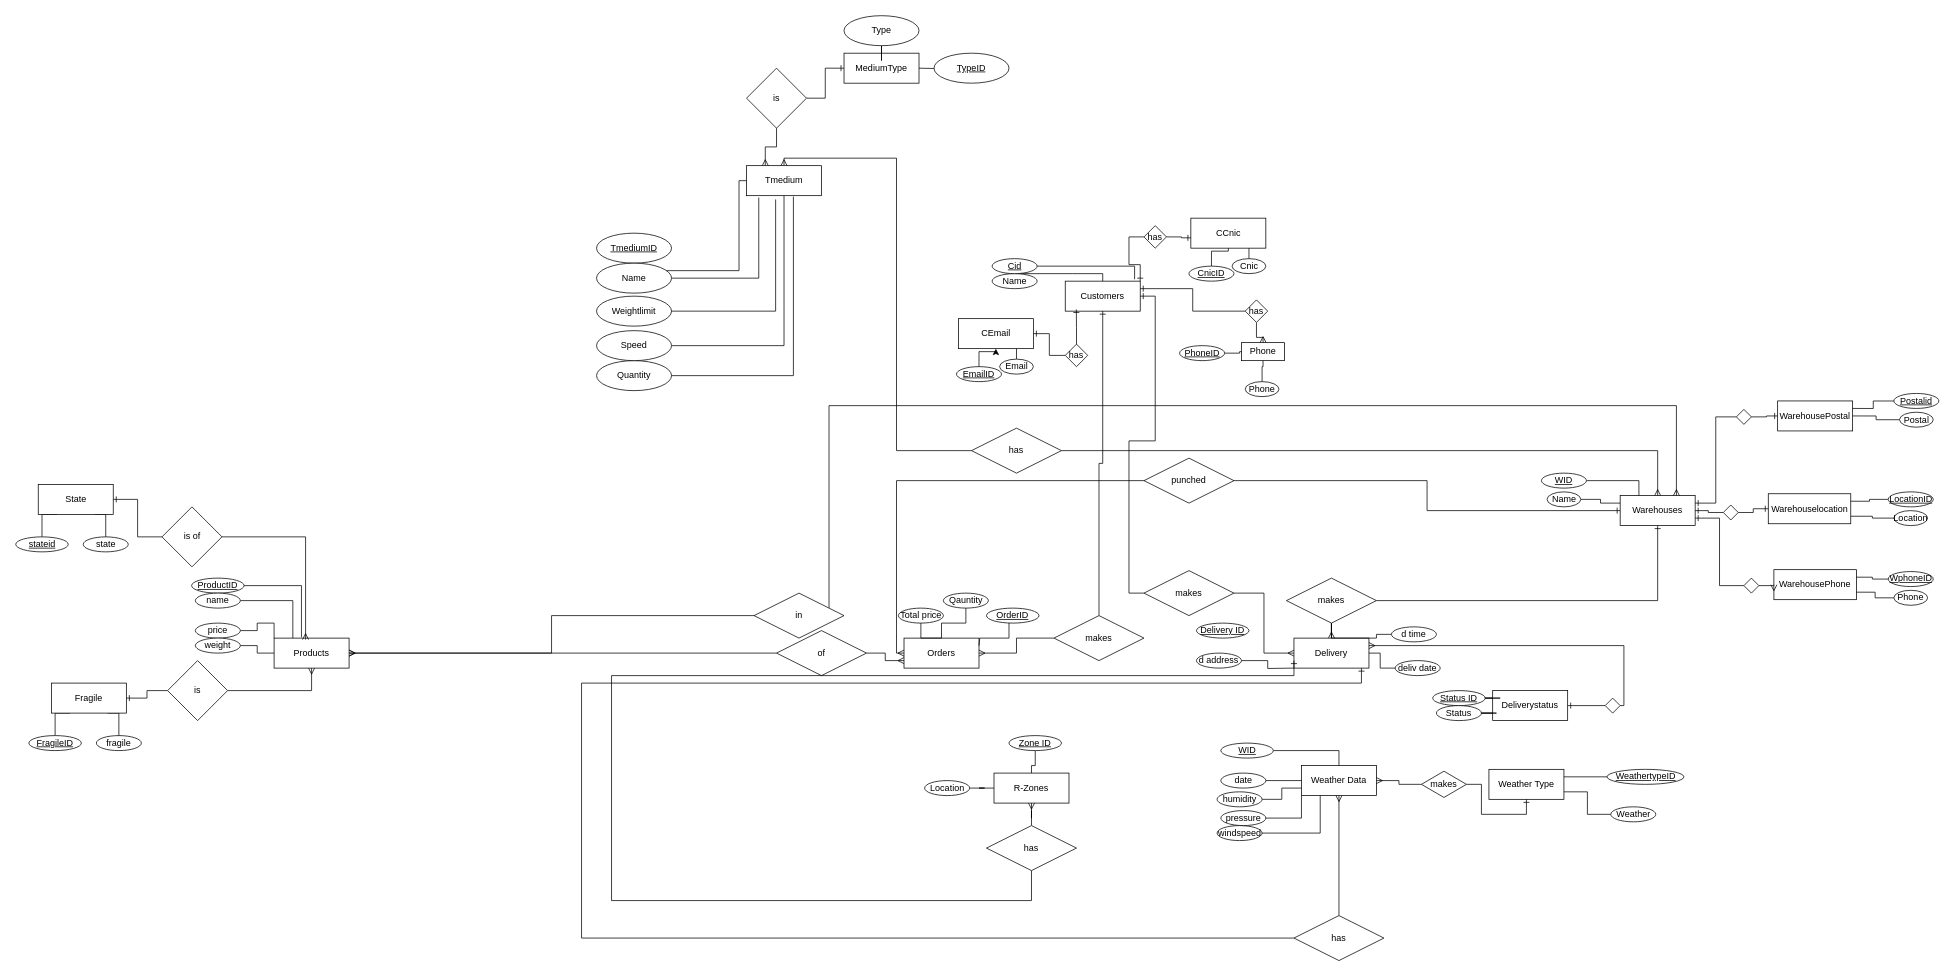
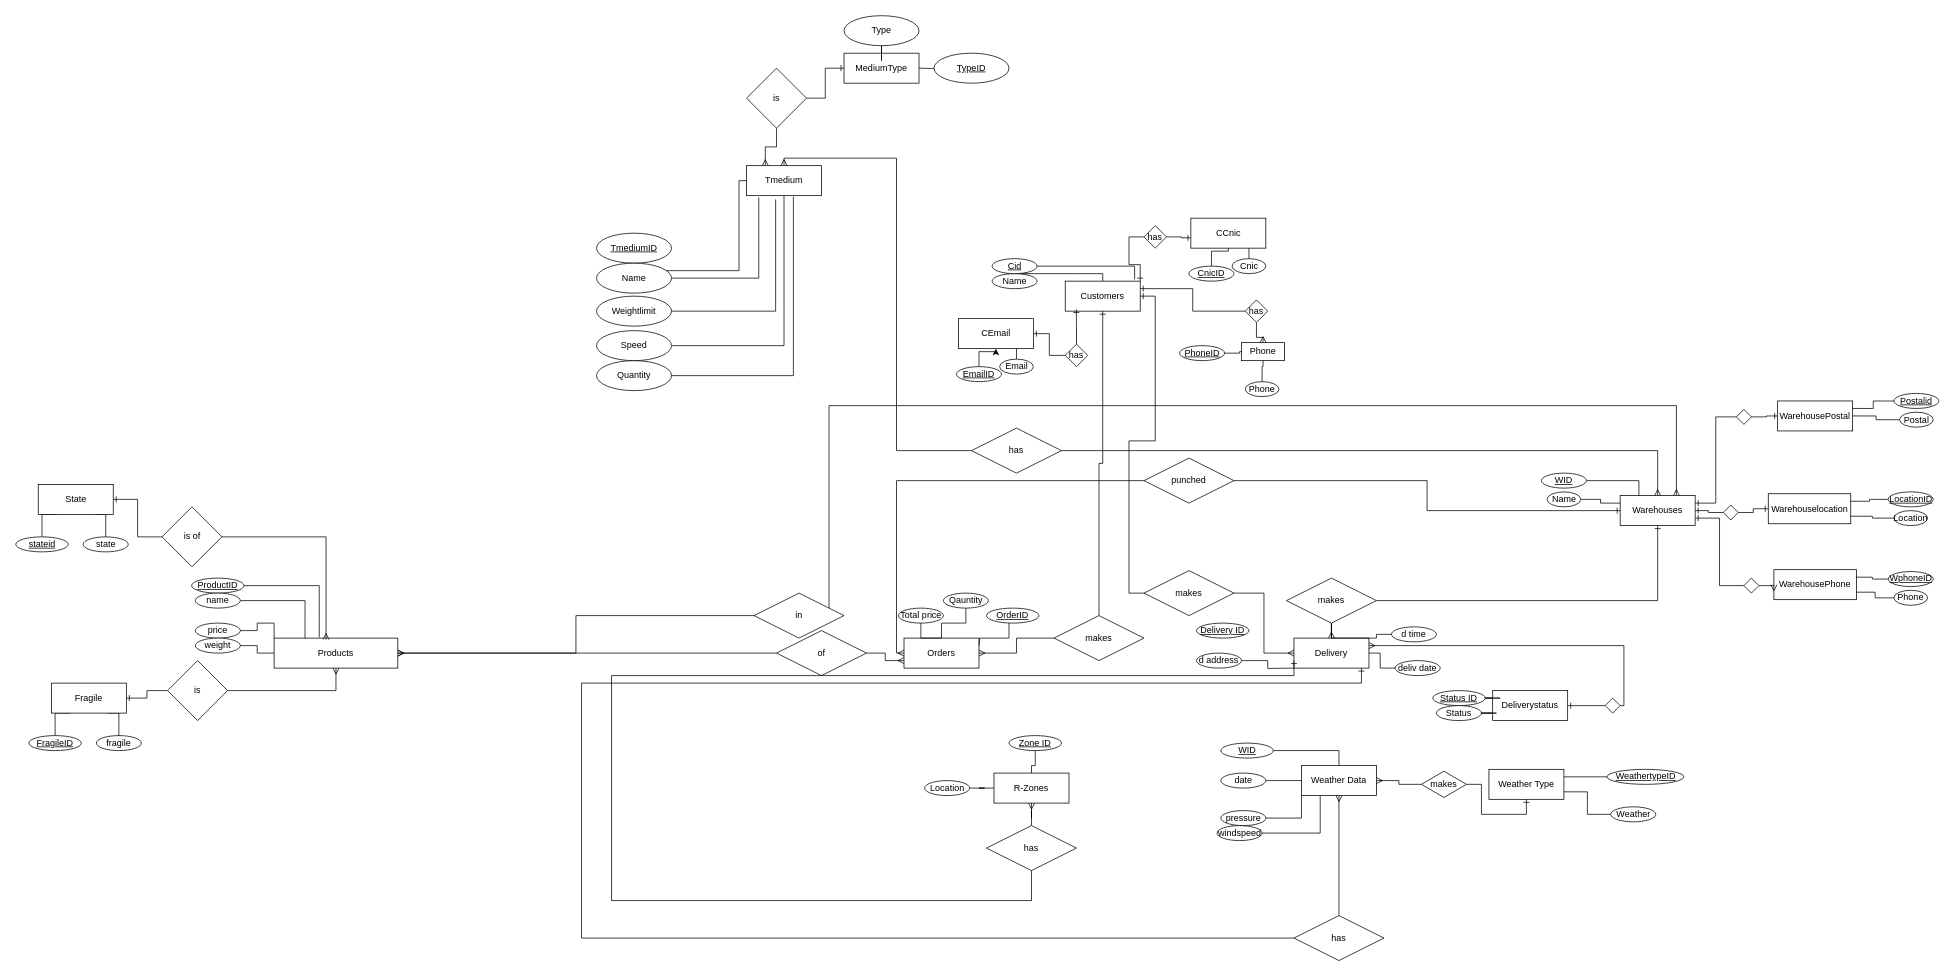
node "Products": size 75x30 -> 124x30
edge "Weather Data" -- "humidity": removed
node "humidity": removed
